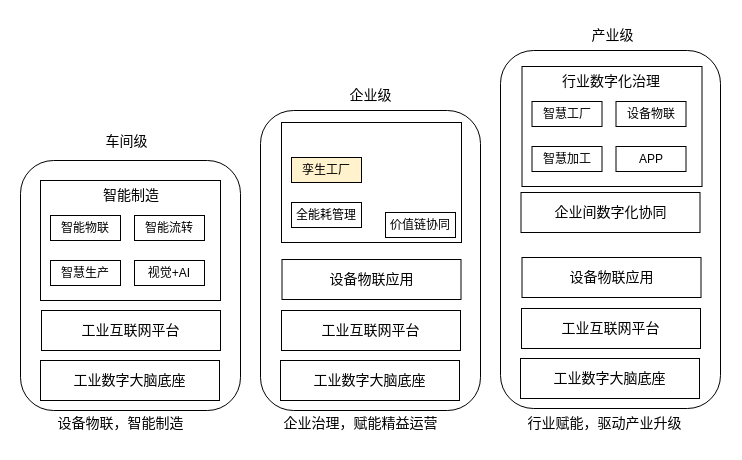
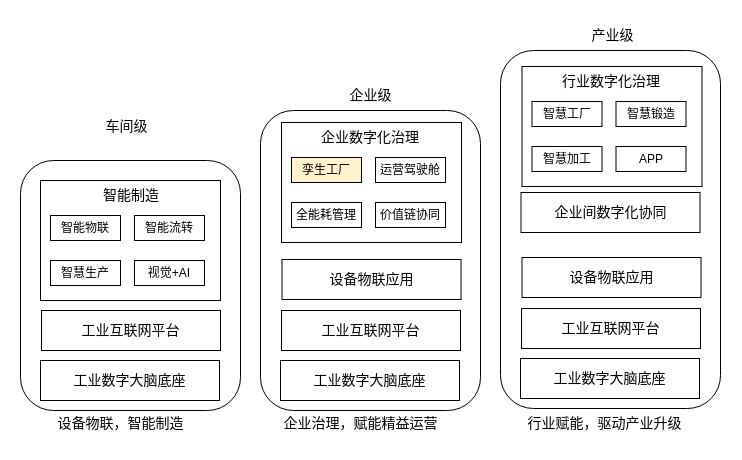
node "设备物联": label "设备物联" -> "智慧锻造"
node "企业数字化治理": added
node "车间级": moved (127, 142) -> (127, 127)
node "运营驾驶舱": added
node "价值链协同": moved (421, 225) -> (411, 215)
